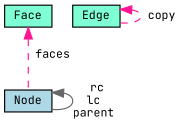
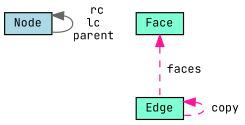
edge "Node" -> "Face": now "Edge" -> "Face"
